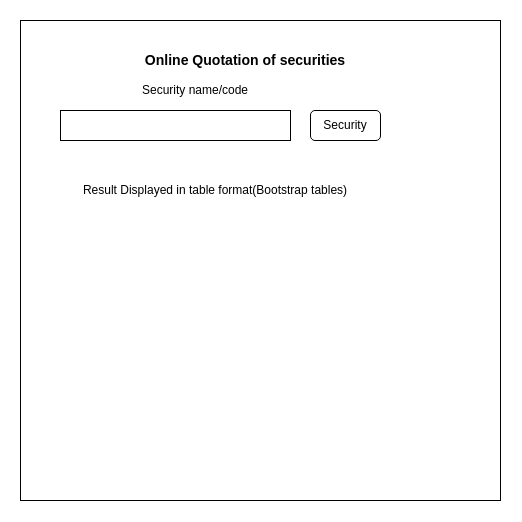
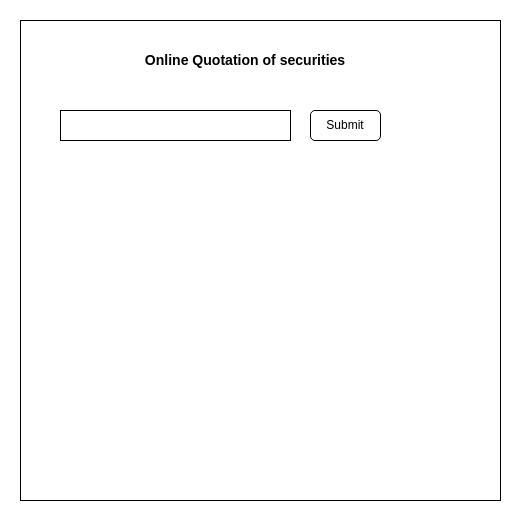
node "Security name/code": removed
node "Security": label "Security" -> "Submit"
node "Result Displayed in table format(Bootstrap tables)": removed
